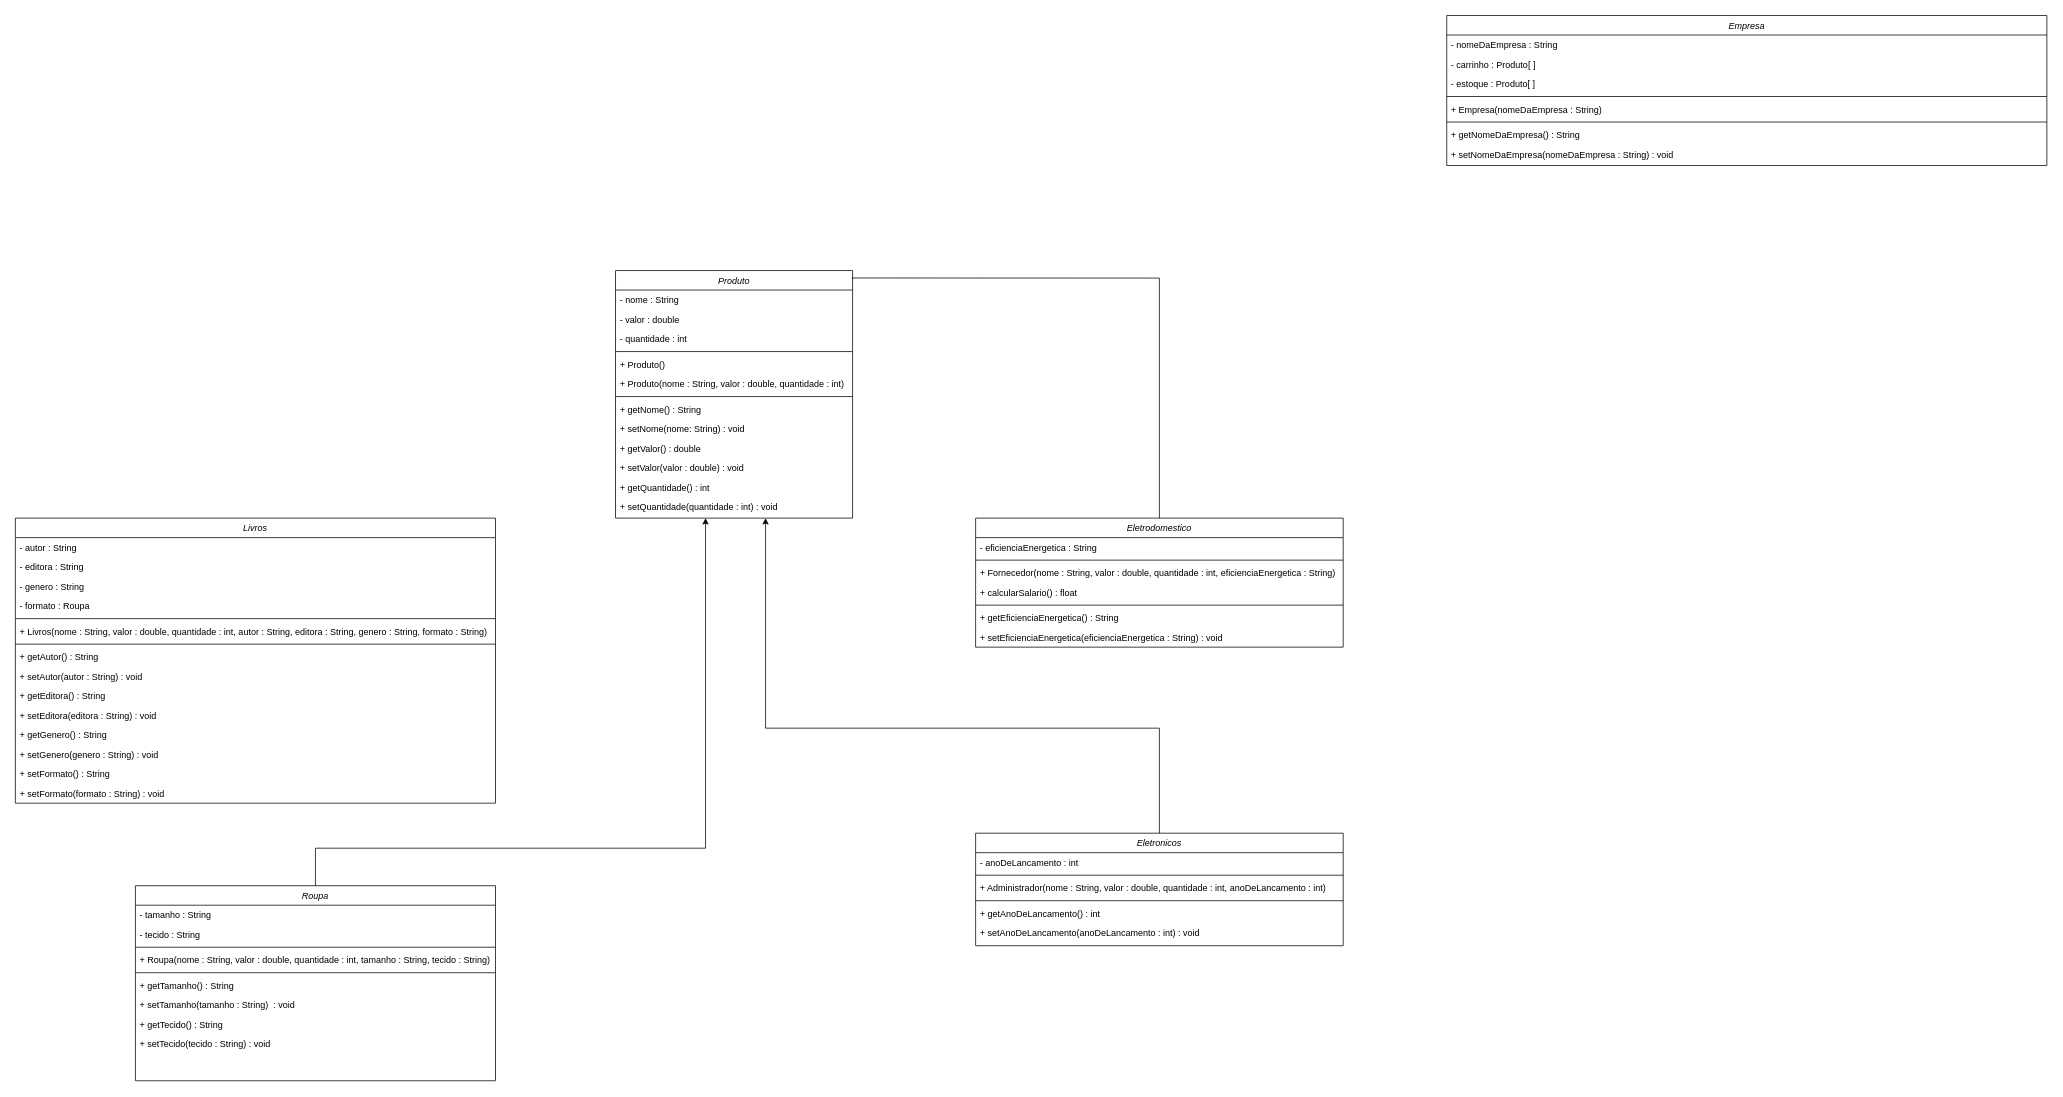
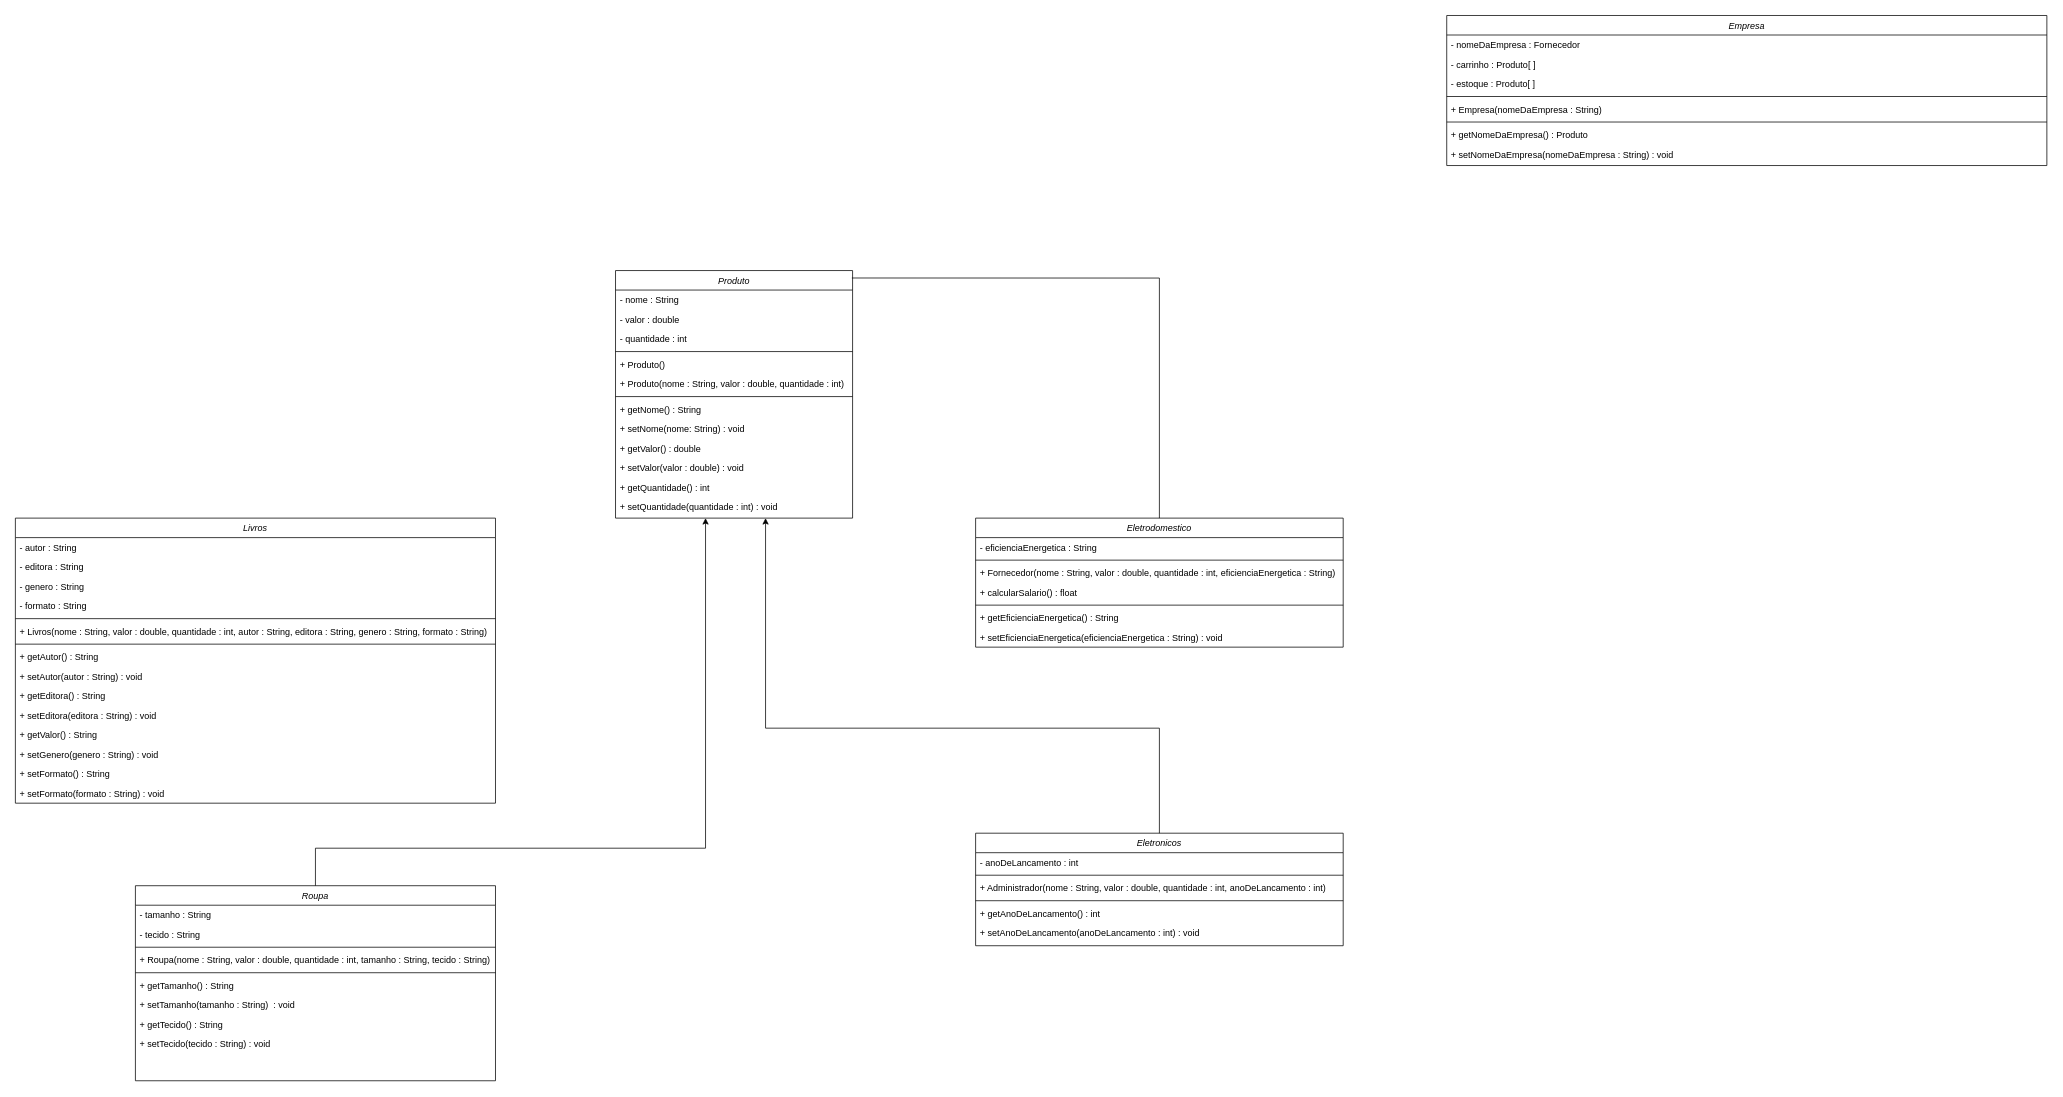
node "- nomeDaEmpresa : String": label "- nomeDaEmpresa : String" -> "- nomeDaEmpresa : Fornecedor"
node "+ getNomeDaEmpresa() : String": label "+ getNomeDaEmpresa() : String" -> "+ getNomeDaEmpresa() : Produto"
node "- formato : Roupa": label "- formato : Roupa" -> "- formato : String"
node "+ getGenero() : String": label "+ getGenero() : String" -> "+ getValor() : String"
